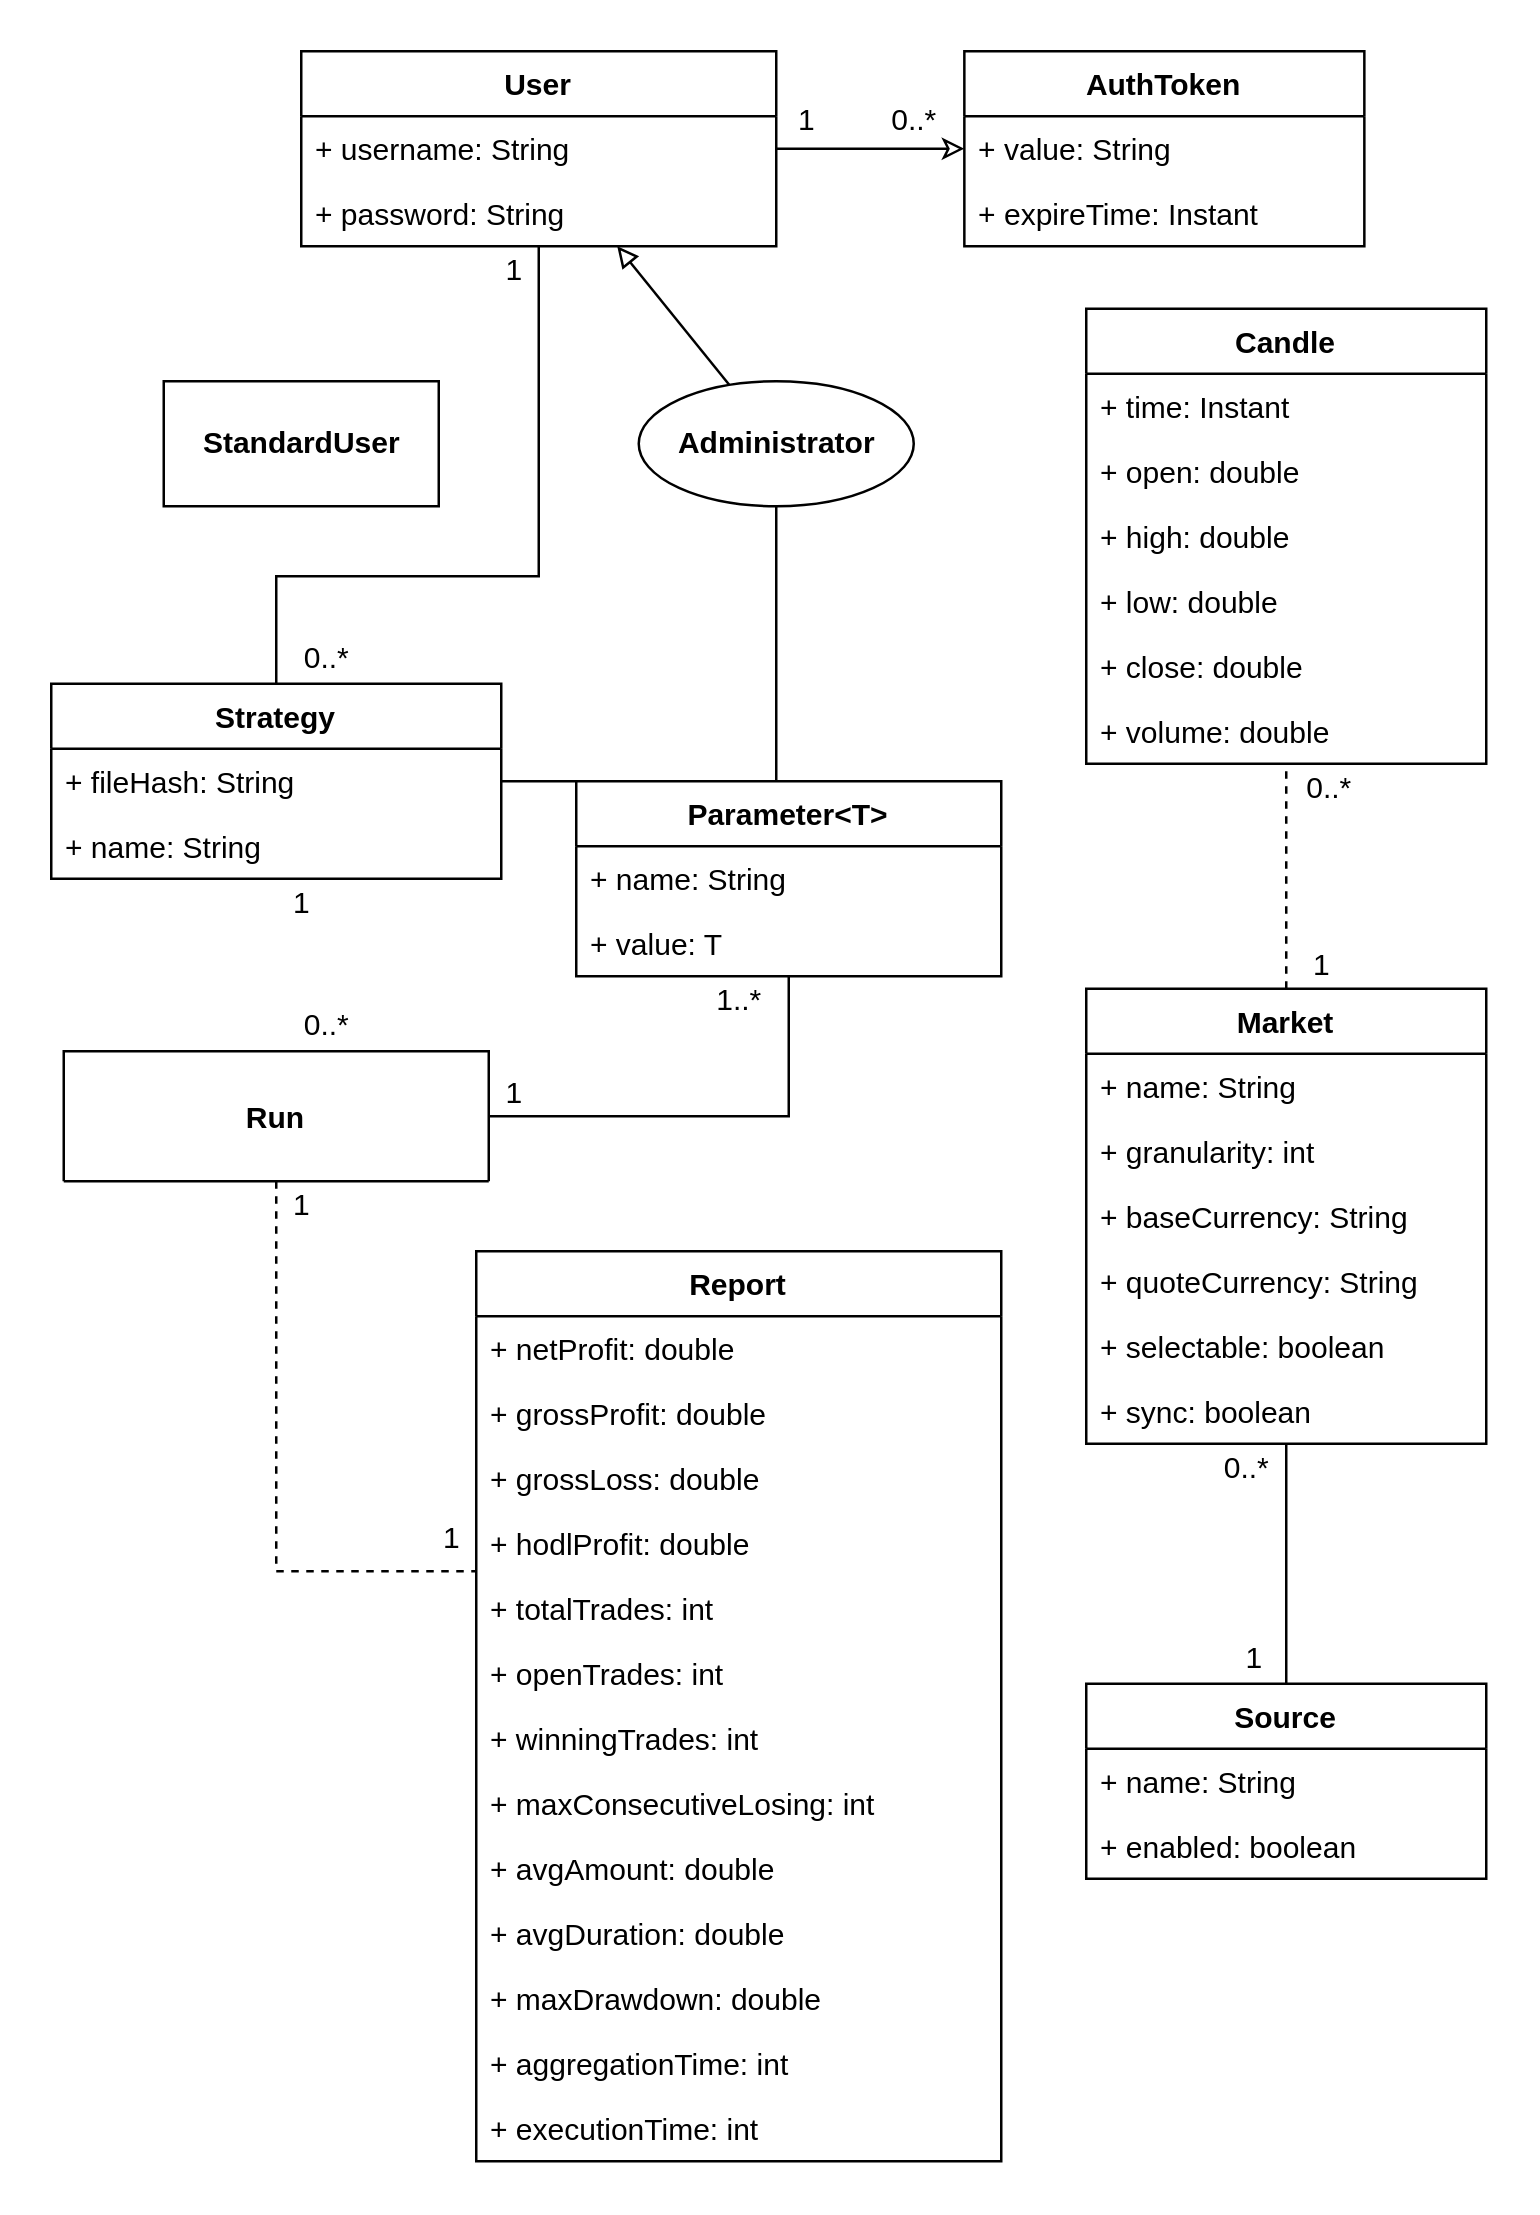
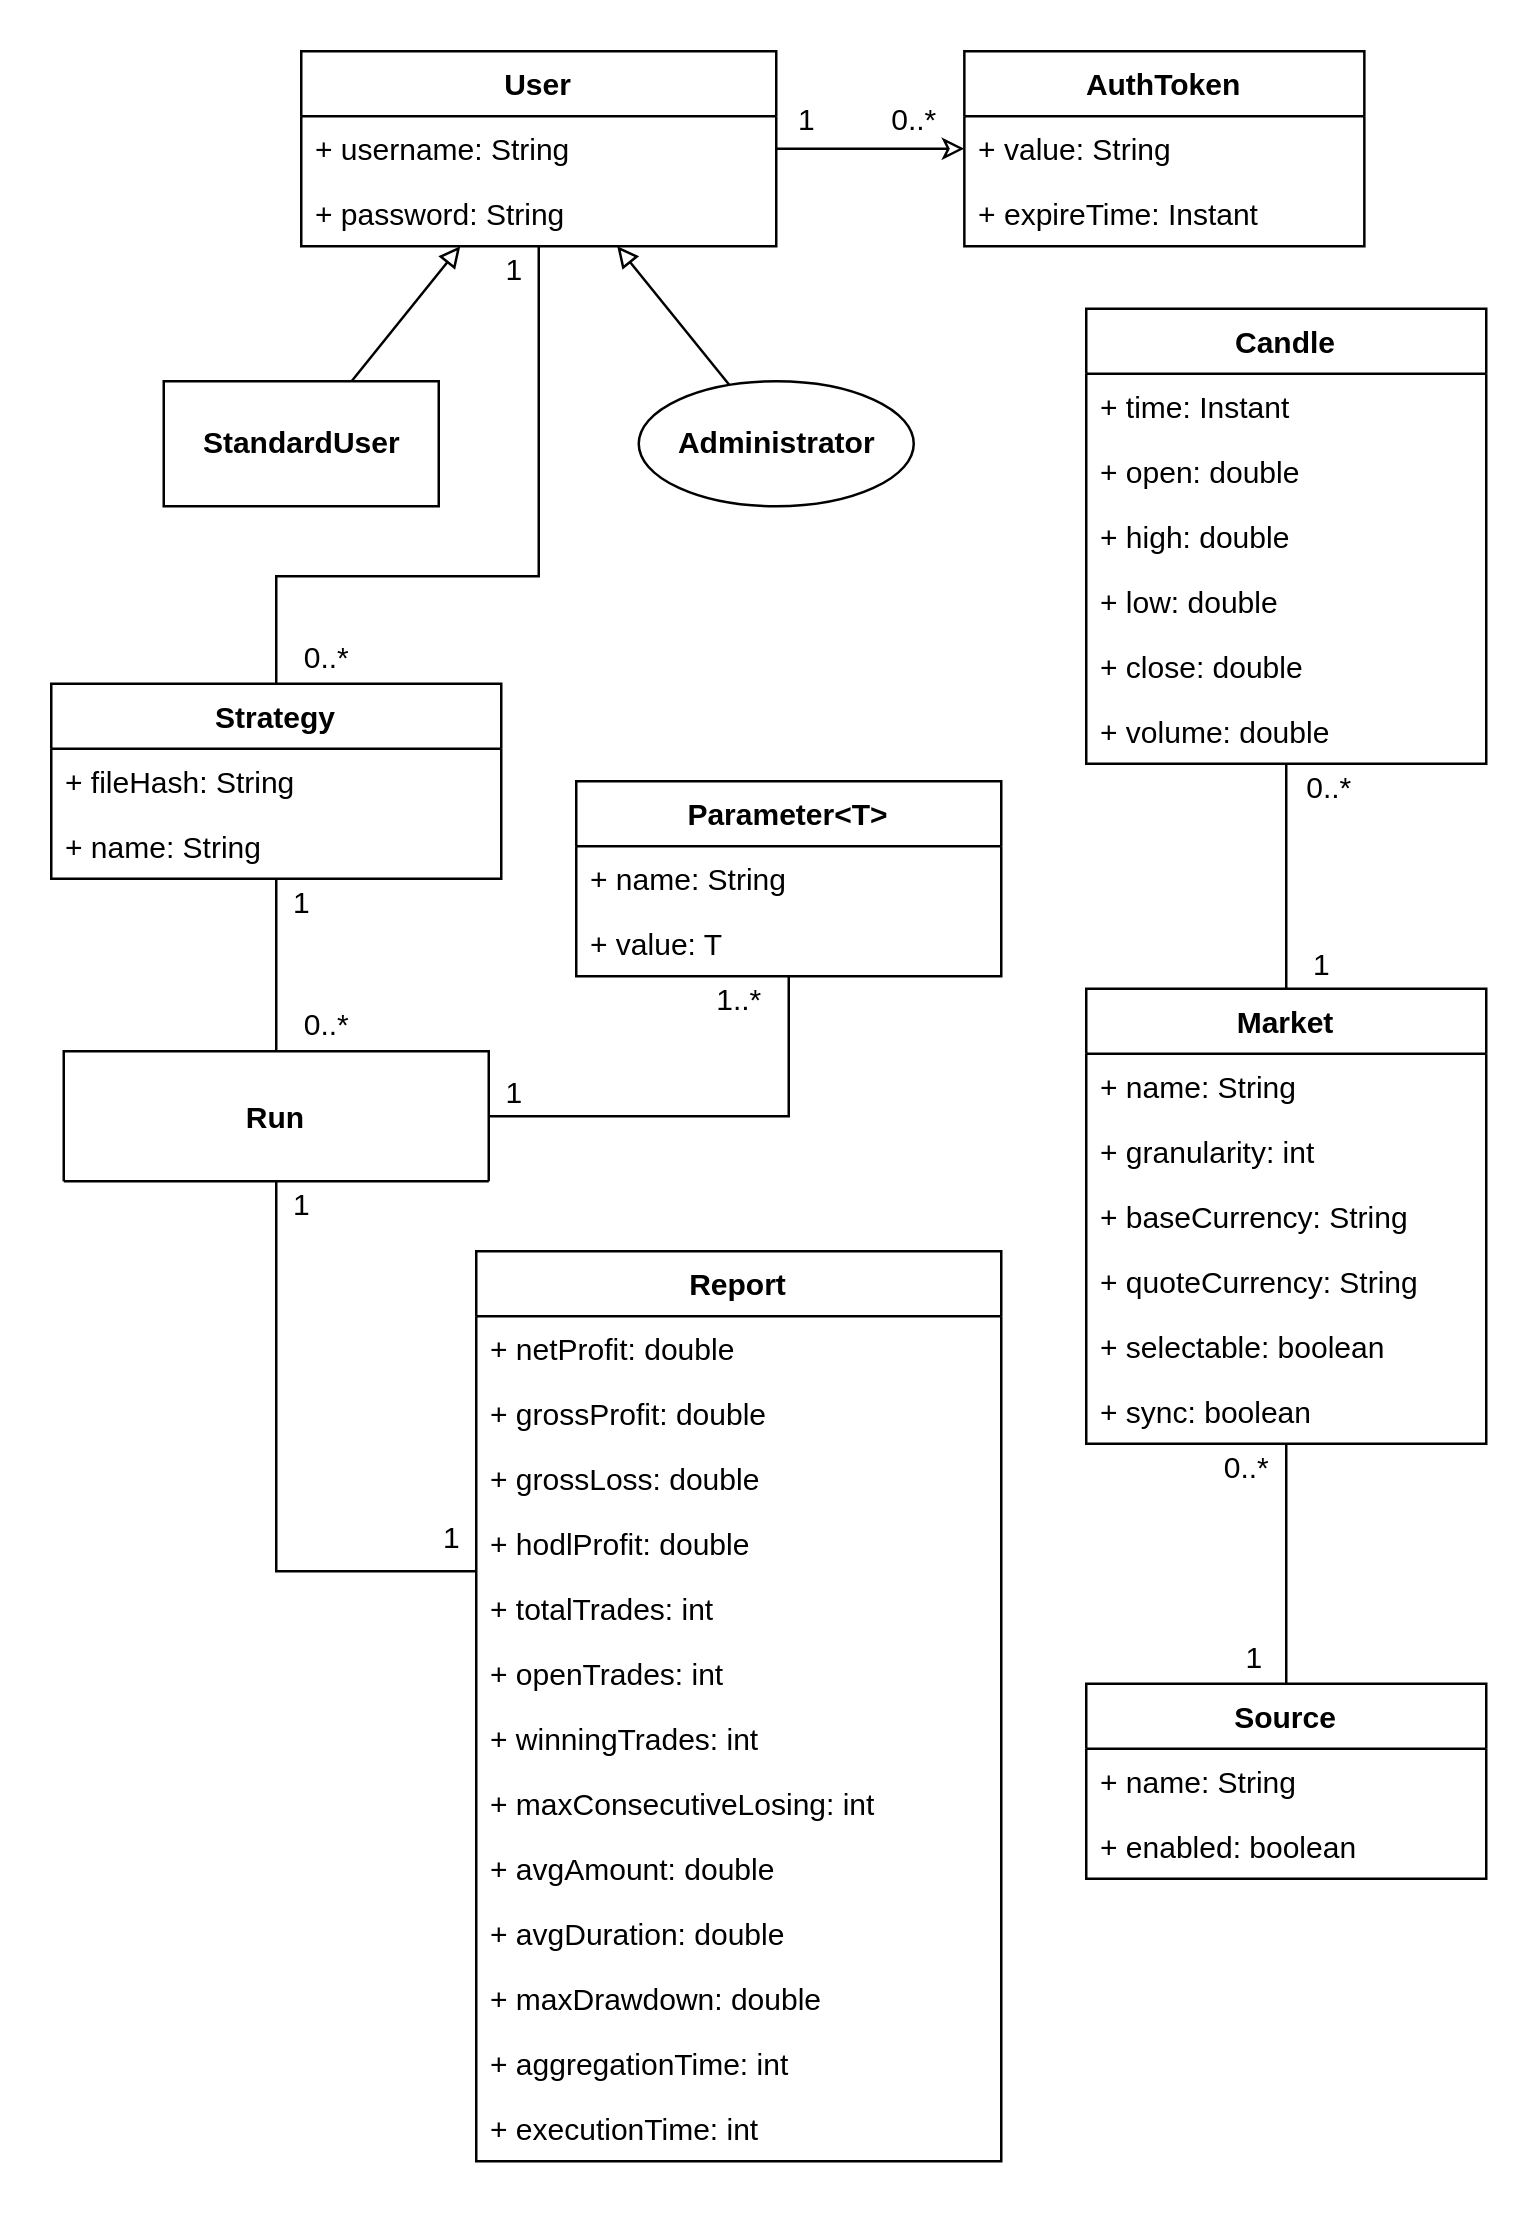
edge "StandardUser" -> "User": added
edge "Administrator" -- "Strategy": now "Run" -- "Strategy"
edge "Candle" -- "Market": style dashed -> solid
edge "Run" -- "Report": style dashed -> solid
